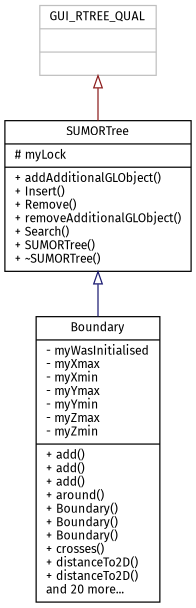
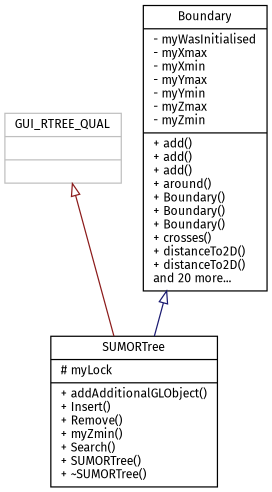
node "SUMORTree": text "+ removeAdditionalGLObject()" -> "+ myZmin()"
edge "Boundary" -> "SUMORTree": reversed
